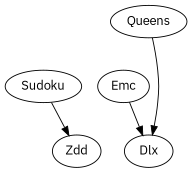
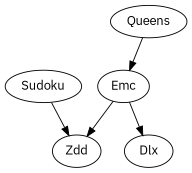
edge "Queens" -> "Dlx": now "Queens" -> "Emc"
edge "Emc" -> "Zdd": added
